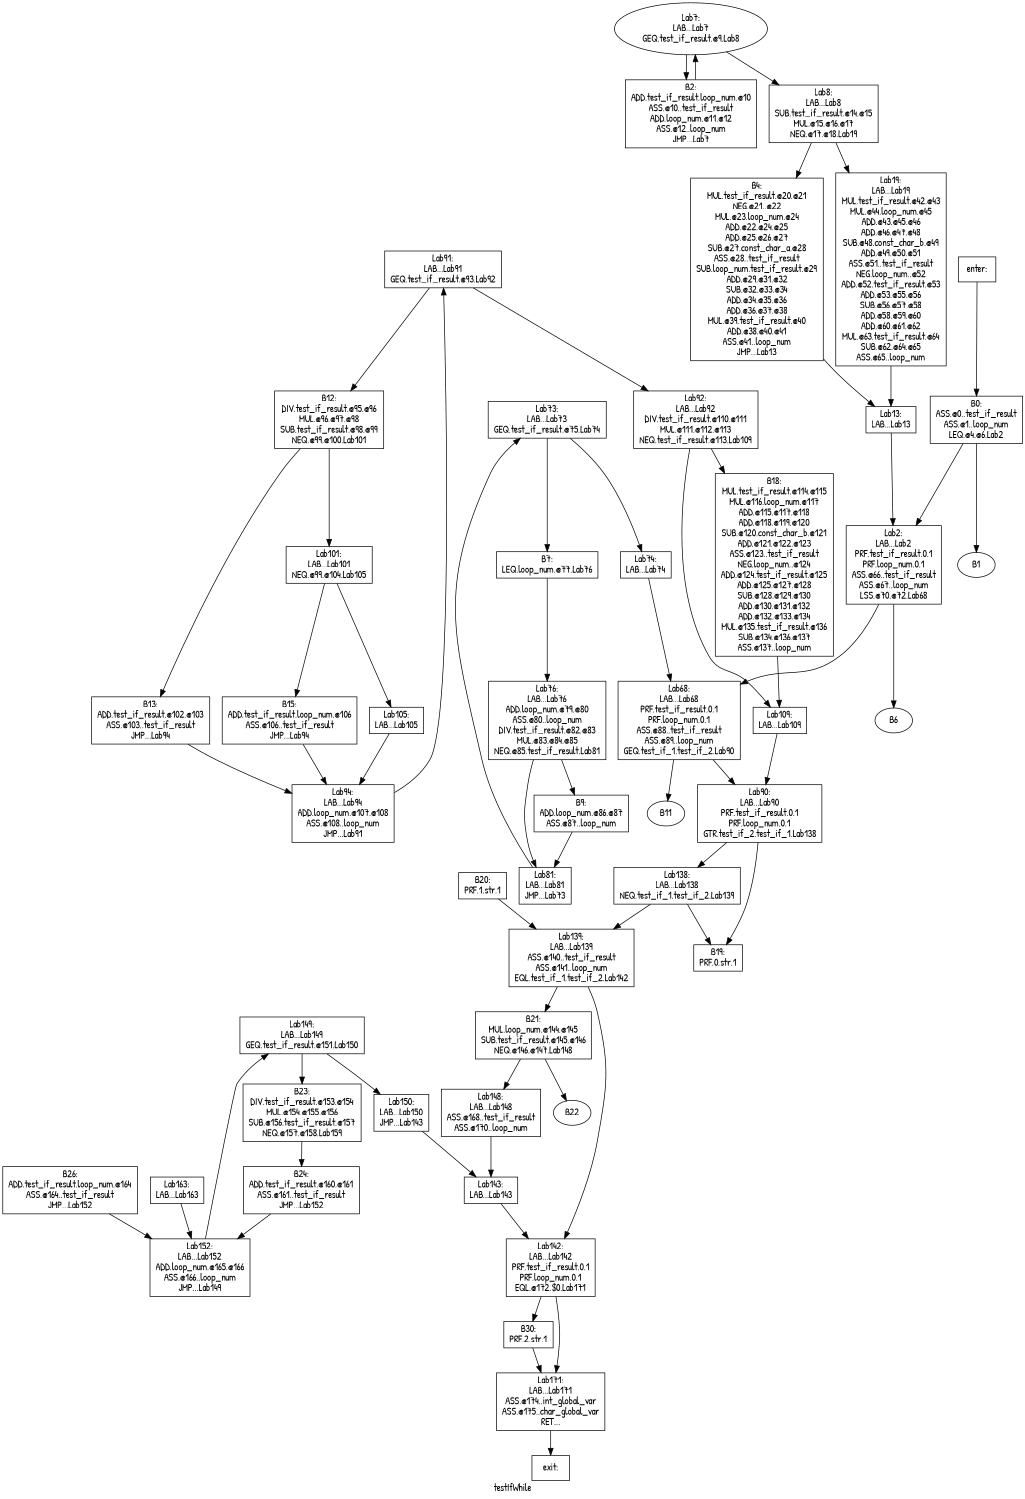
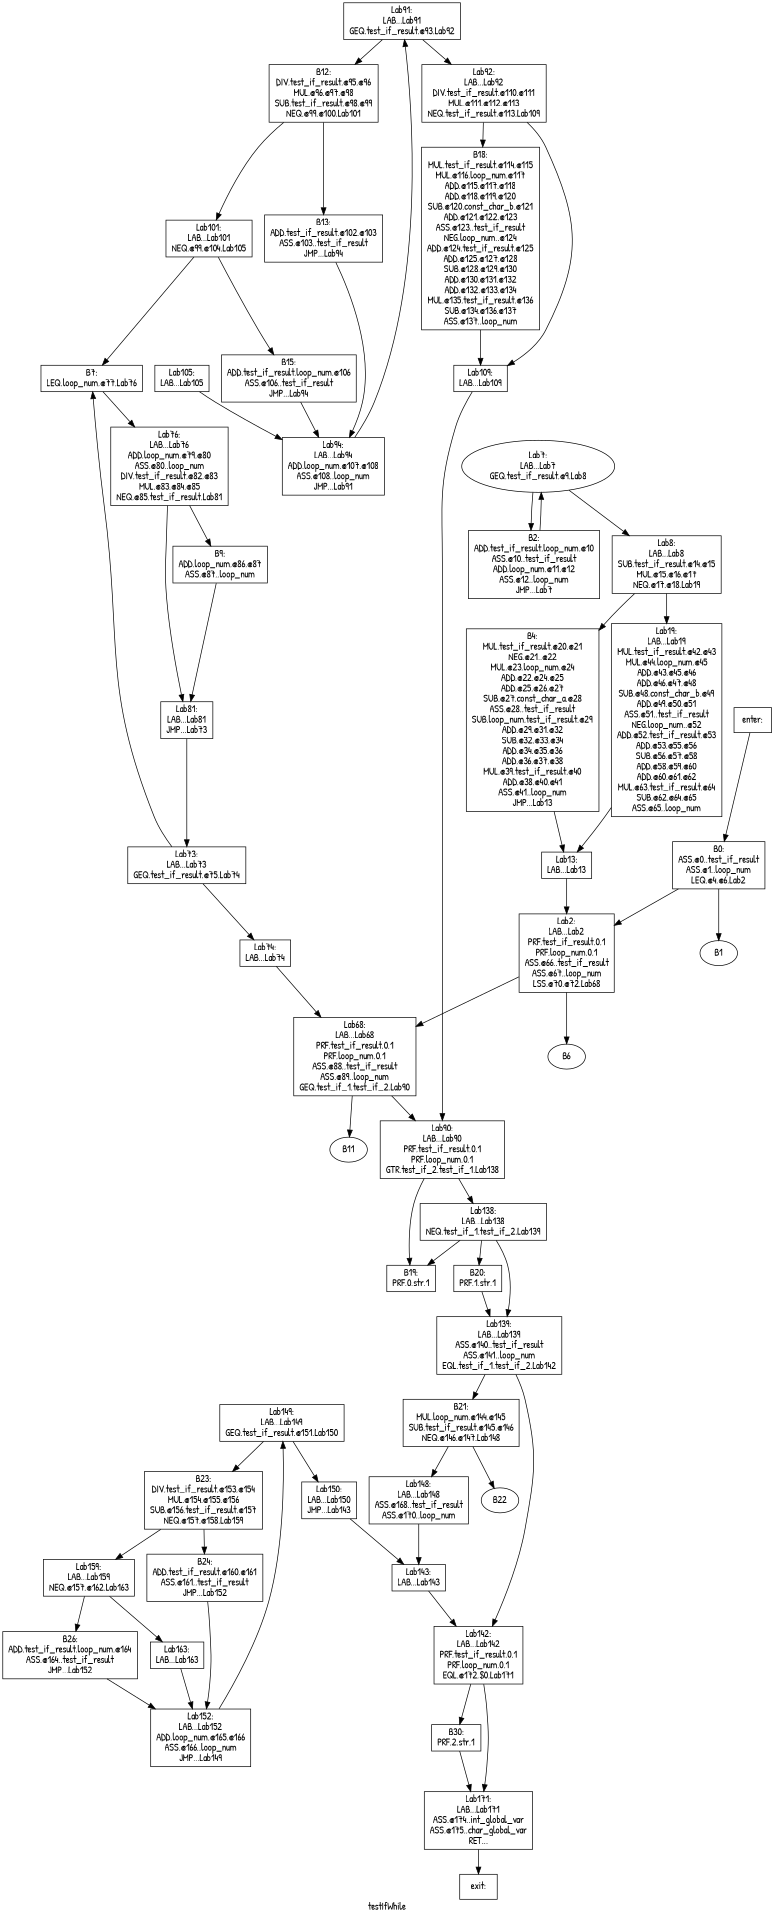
edge "Lab101: LAB,,,Lab101 NEQ,@99,@104,Lab105" -> "Lab105: LAB,,,Lab105": now "Lab101: LAB,,,Lab101 NEQ,@99,@104,Lab105" -> "B7: LEQ,loop_num,@77,Lab76"
edge "Lab138: LAB,,,Lab138 NEQ,test_if_1,test_if_2,Lab139" -> "B20: PRF,1,str,1": added
node "Lab159: LAB,,,Lab159 NEQ,@157,@162,Lab163": added
